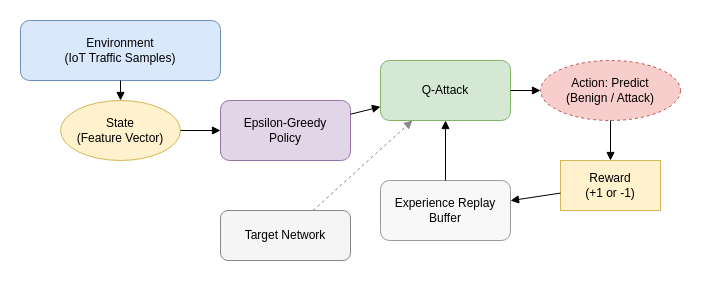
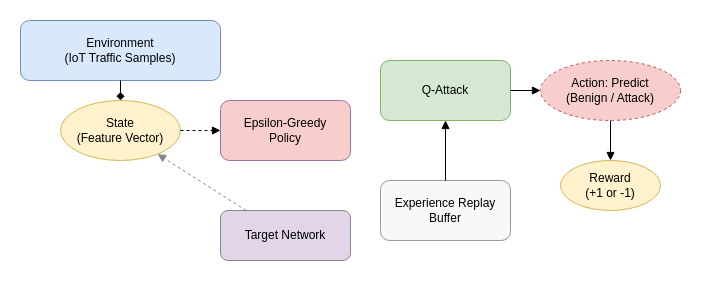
edge "Environment (IoT Traffic Samples)" -> "State (Feature Vector)": arrowhead block -> diamond
edge "Epsilon-Greedy Policy" -> "Q-Attack": removed
edge "State (Feature Vector)" -> "Epsilon-Greedy Policy": style solid -> dashed
node "Epsilon-Greedy Policy": fillcolor #e1d5e7 -> #f8cecc
edge "Target Network" -> "Q-Attack": now "Target Network" -> "State (Feature Vector)"
node "Reward (+1 or -1)": shape rectangle -> ellipse
edge "Reward (+1 or -1)" -> "Experience Replay Buffer": removed
node "Target Network": fillcolor #f5f5f5 -> #e1d5e7
